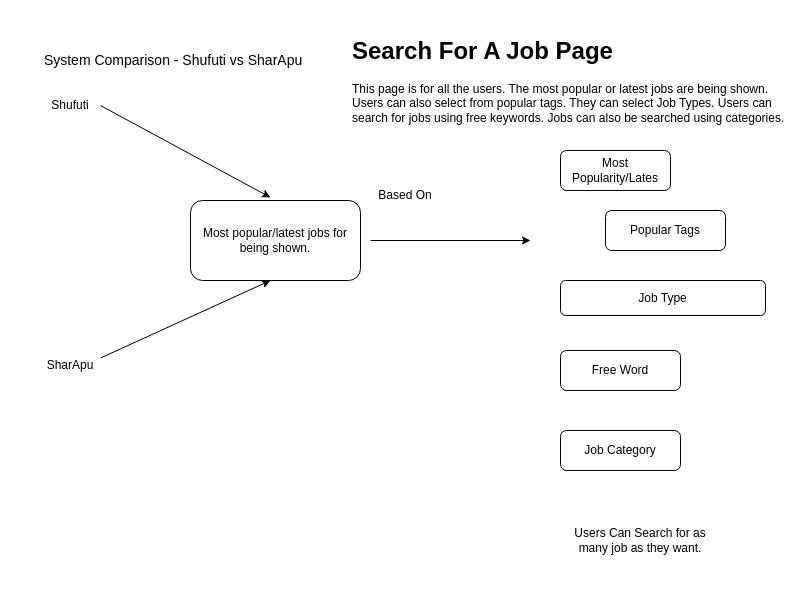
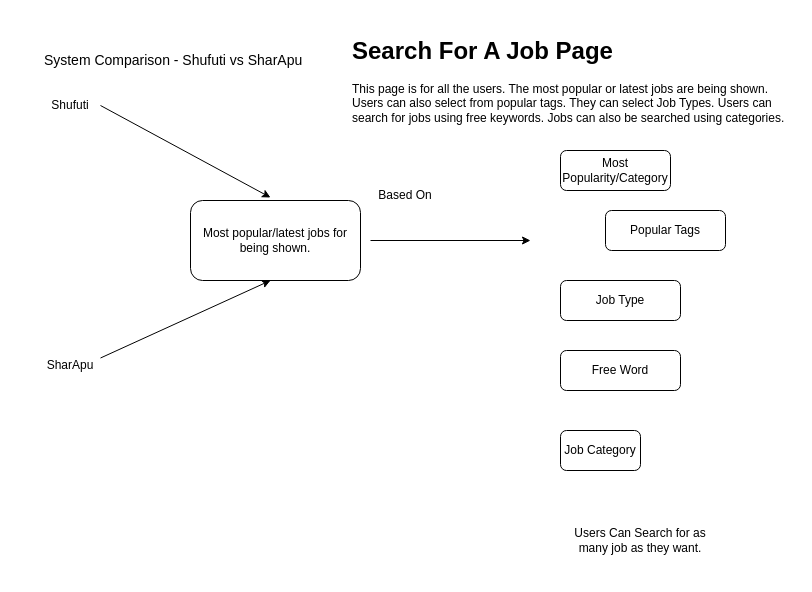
node "Most Popularity/Lates": label "Most Popularity/Lates" -> "Most Popularity/Category"
node "Job Type": size 205x35 -> 120x40
node "Job Category": size 120x40 -> 80x40
